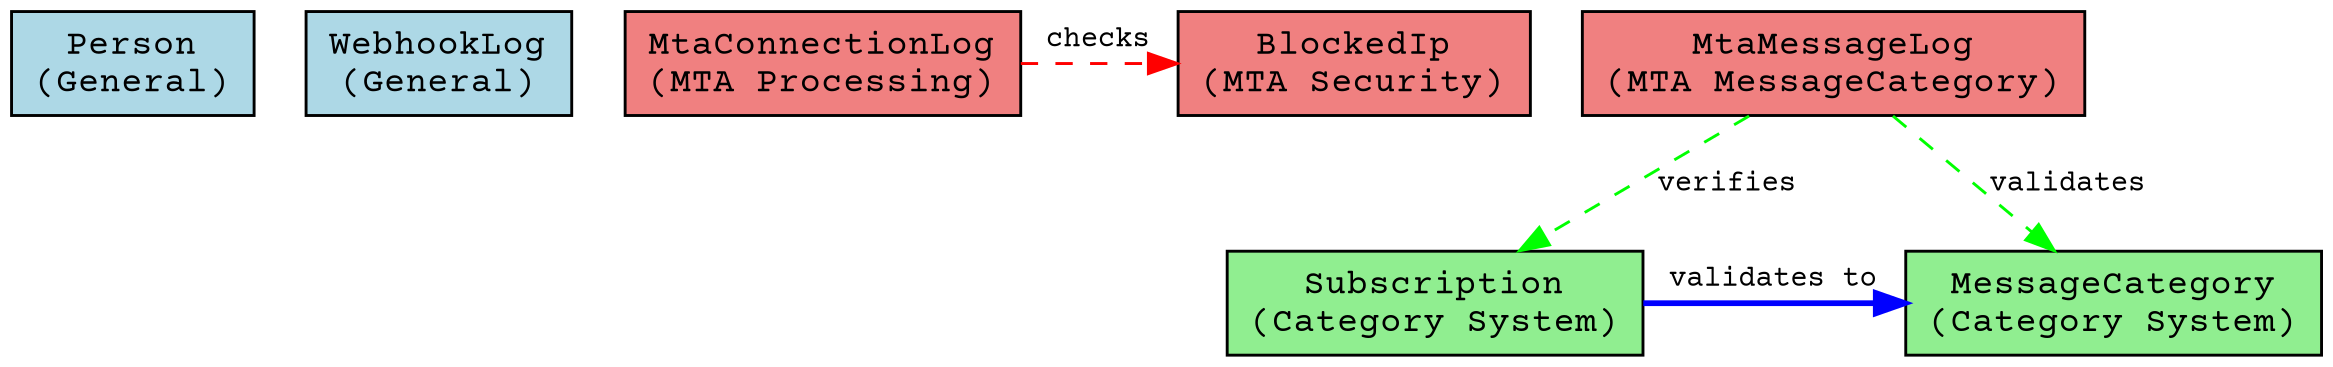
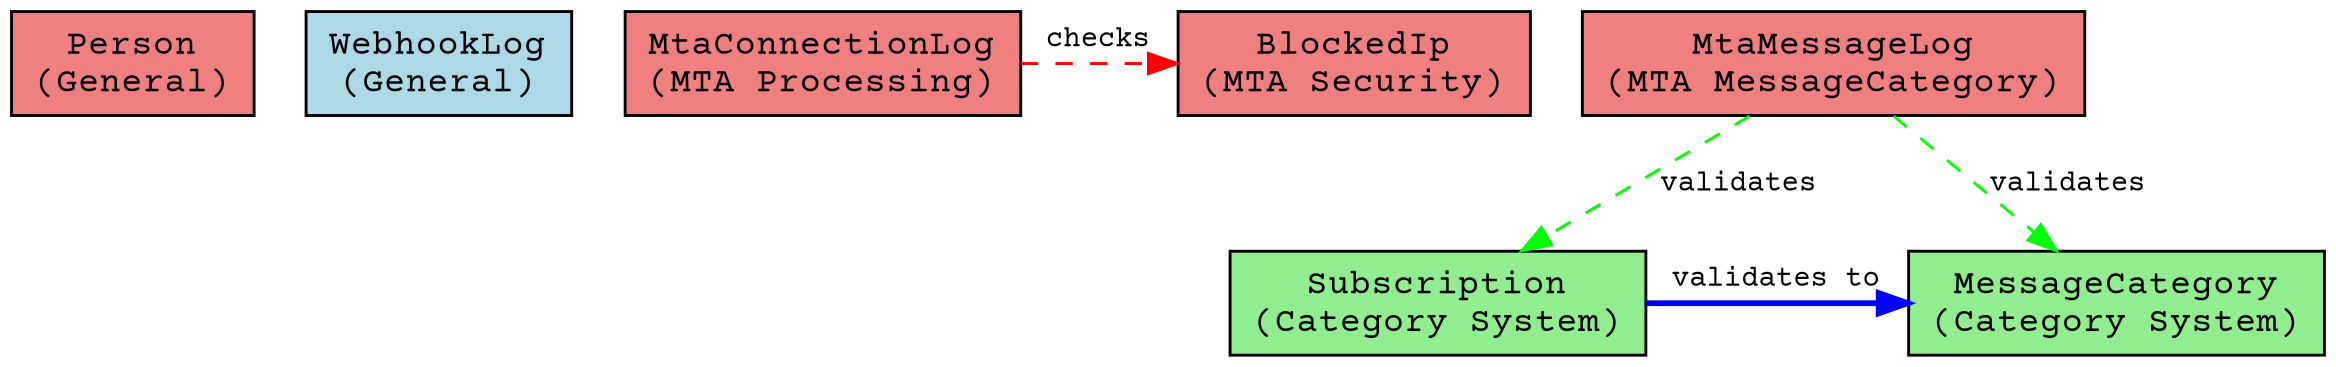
node "Person (General)": fillcolor lightblue -> lightcoral
edge "MtaMessageLog (MTA MessageCategory)" -> "Subscription (Category System)": label "verifies" -> "validates"
